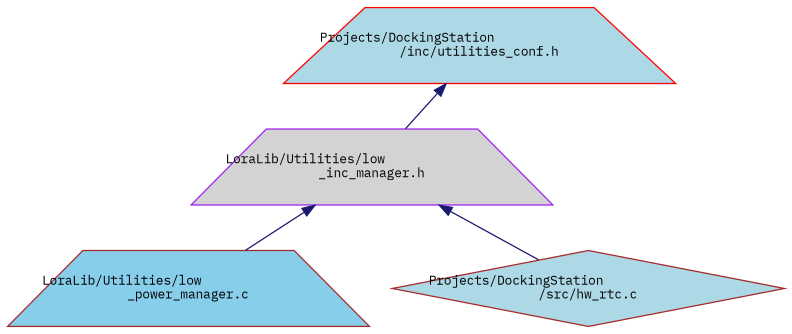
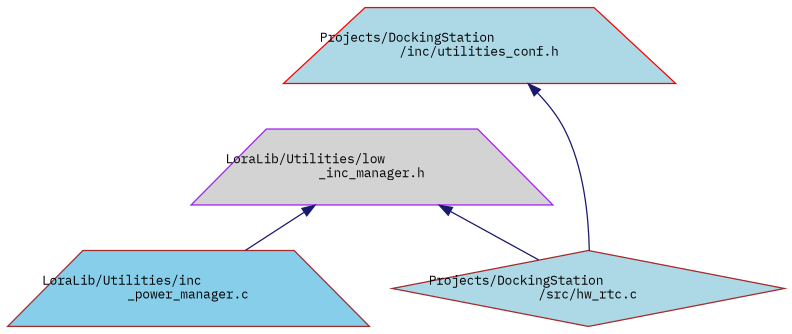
edge "LoraLib/Utilities/low _inc_manager.h" -> "Projects/DockingStation /inc/utilities_conf.h": now "Projects/DockingStation /src/hw_rtc.c" -> "Projects/DockingStation /inc/utilities_conf.h"
node "LoraLib/Utilities/low _power_manager.c": label "LoraLib/Utilities/low _power_manager.c" -> "LoraLib/Utilities/inc _power_manager.c"
